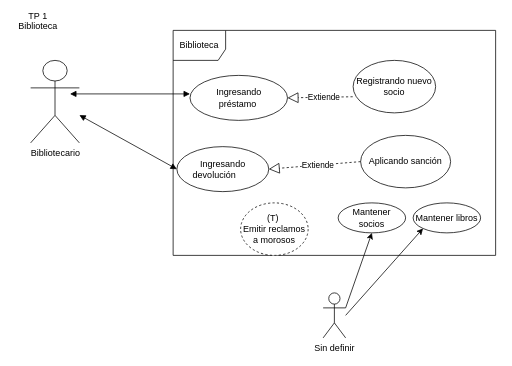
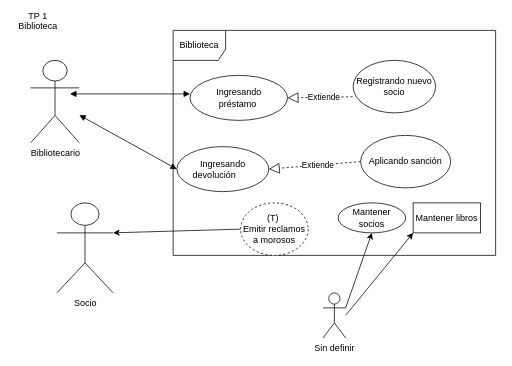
node "Mantener libros": shape ellipse -> rectangle
edge "(T) Emitir reclamos a morosos" -> "Socio": added
node "Socio": added
